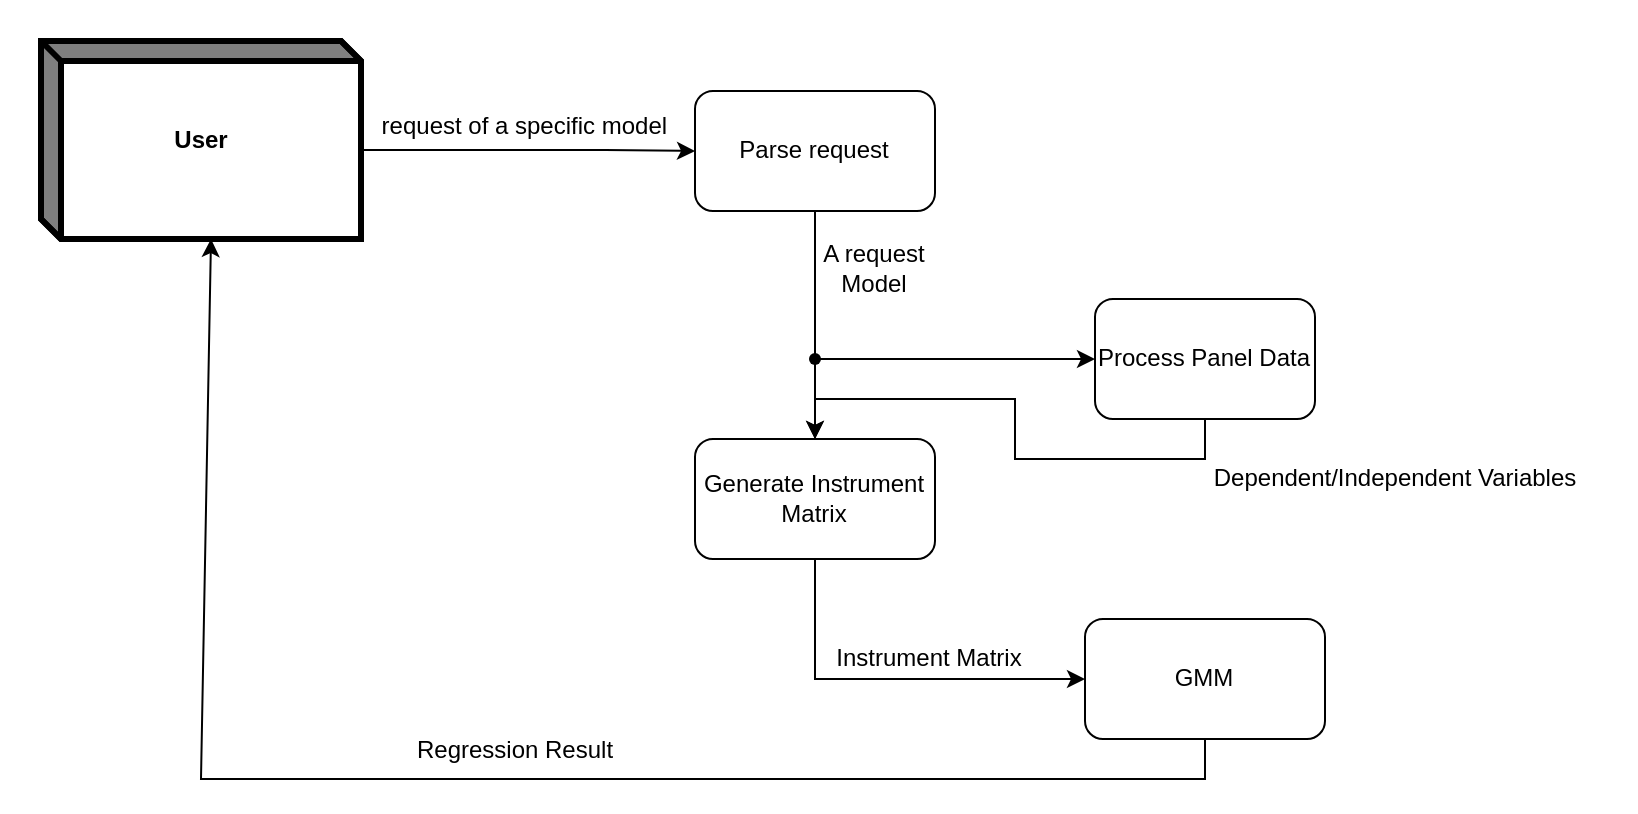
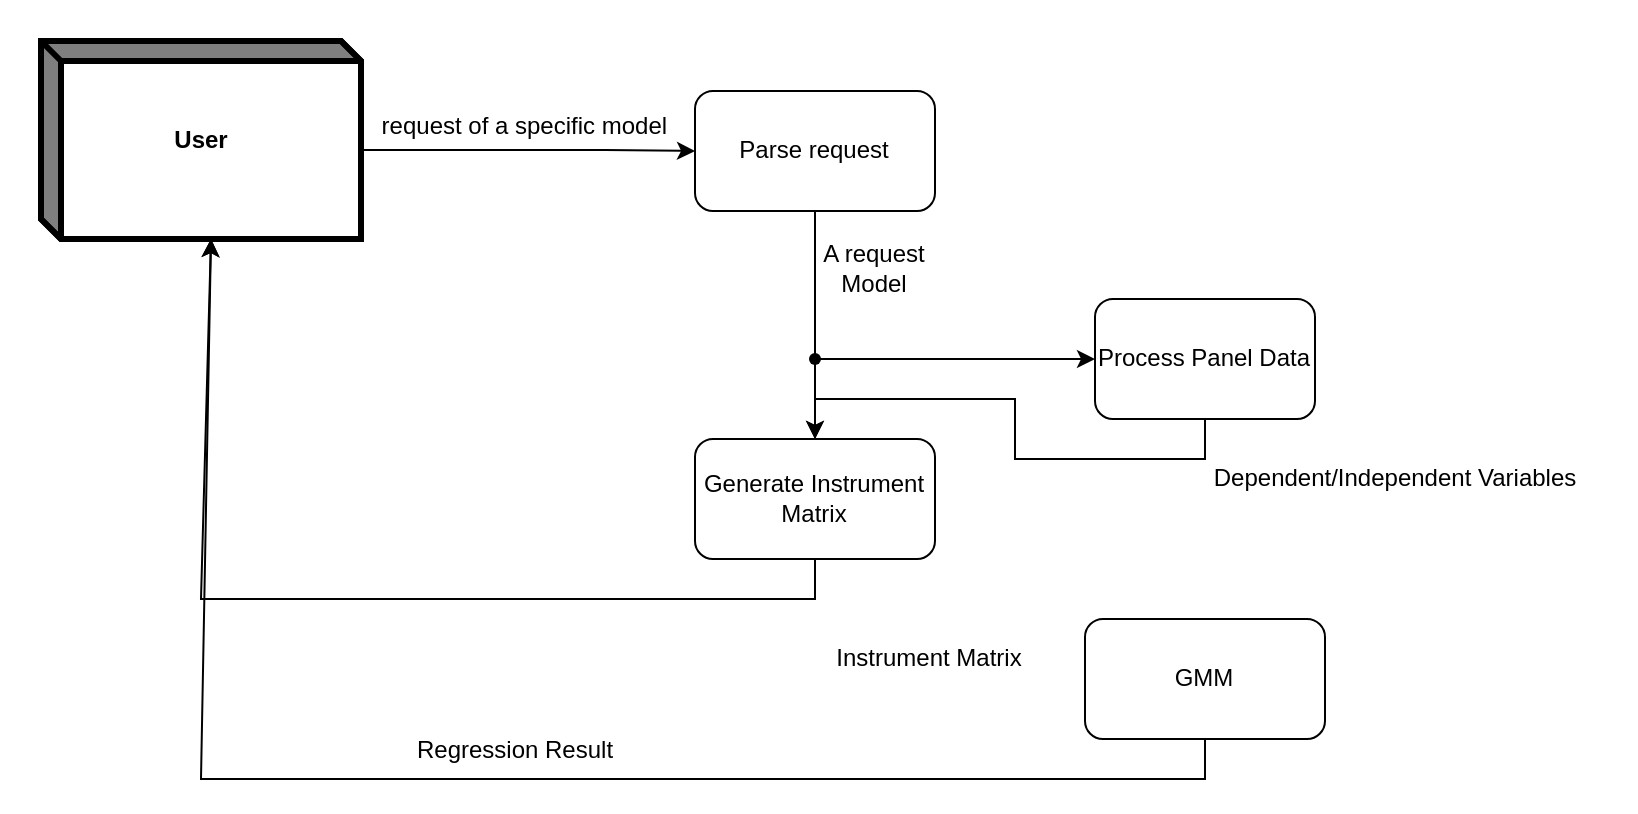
edge "Generate Instrument Matrix" -> "GMM": now "Generate Instrument Matrix" -> "User"
